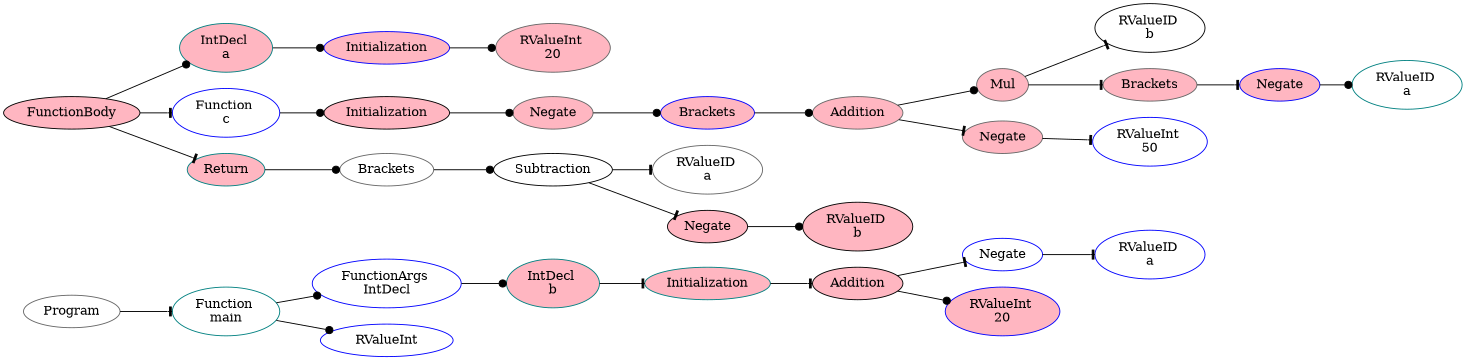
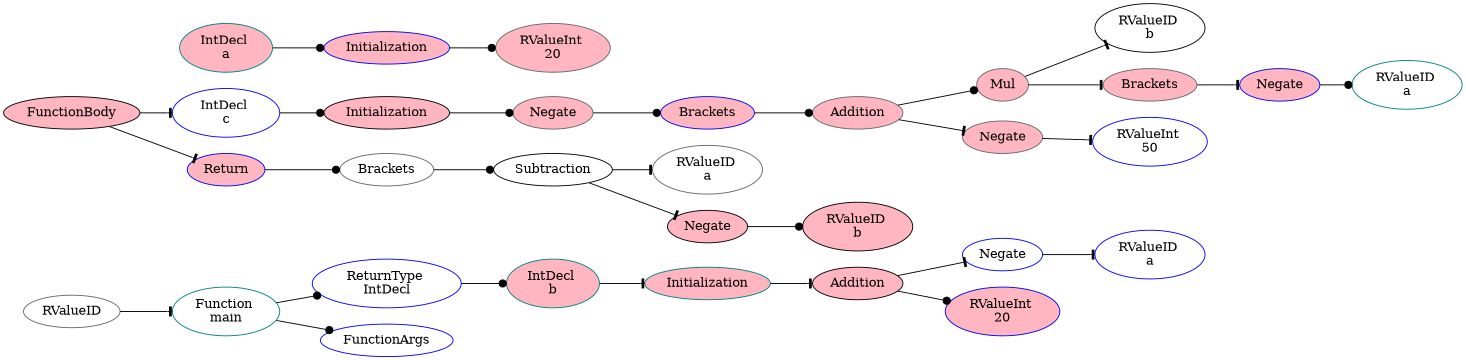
edge "FunctionBody" -> "IntDecl a": removed
node "Function c": label "Function c" -> "IntDecl c"
node "Return": color teal -> blue
node "FunctionArgs IntDecl": label "FunctionArgs IntDecl" -> "ReturnType IntDecl"
node "Program": label "Program" -> "RValueID"
node "RValueInt": label "RValueInt" -> "FunctionArgs"
